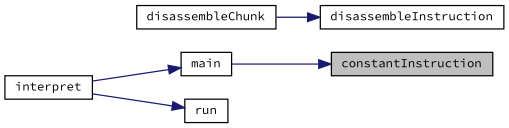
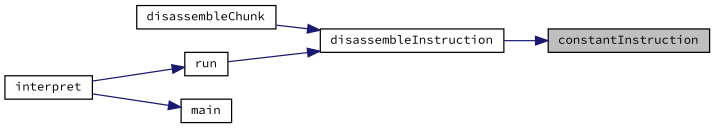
edge "run" -> "disassembleInstruction": added
edge "main" -> "constantInstruction": now "disassembleInstruction" -> "constantInstruction"
